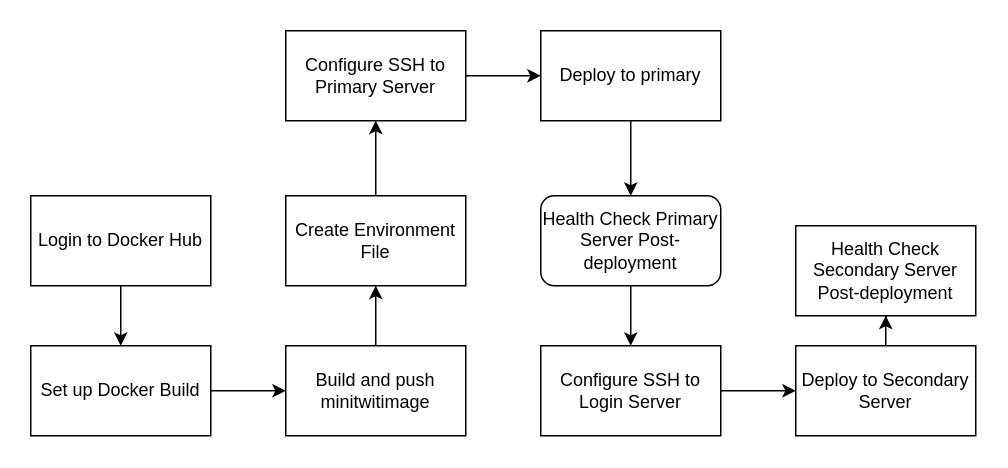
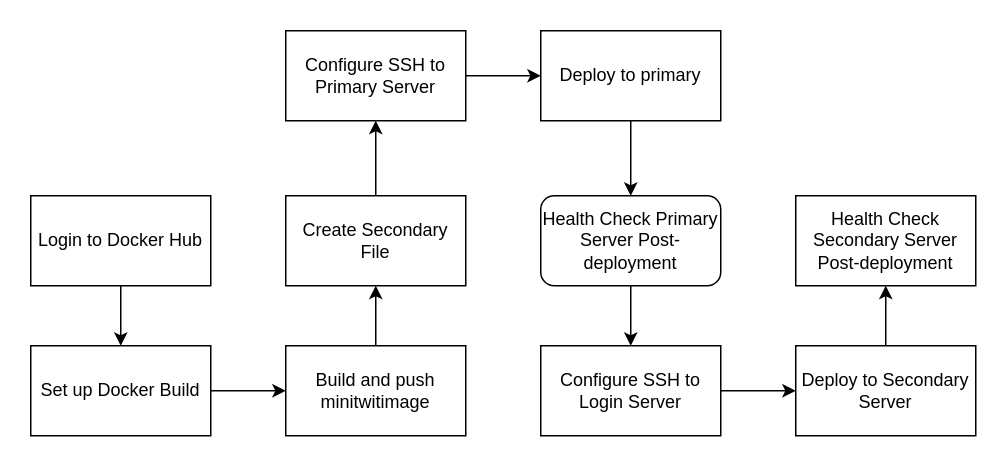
node "Create Environment File": label "Create Environment File" -> "Create Secondary File"
node "Health Check Secondary Server Post-deployment": moved (886, 271) -> (886, 241)
